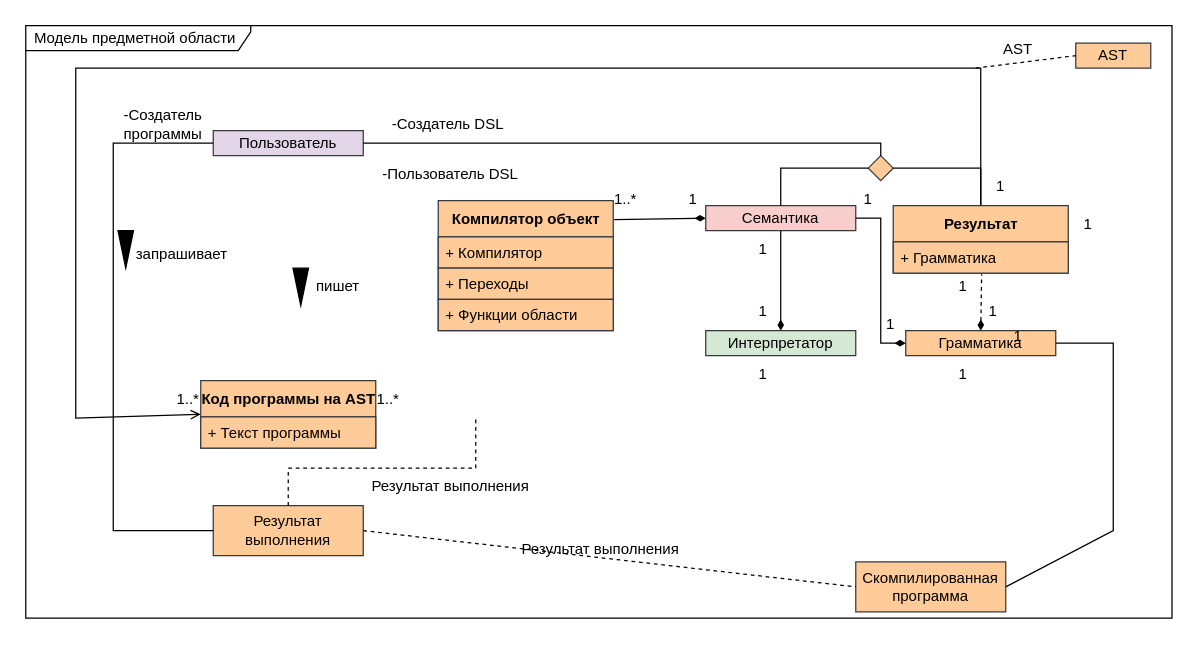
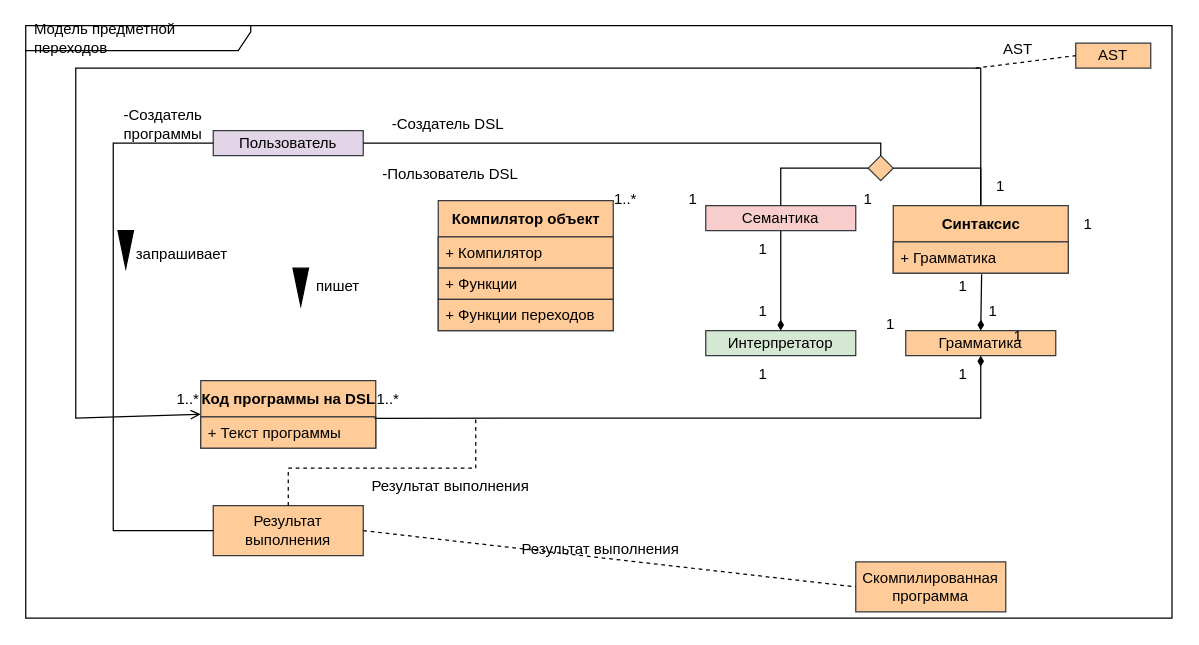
node "Модель предметной области": label "Модель предметной области" -> "Модель предметной переходов"
edge "Компилятор объект" -> "Семантика": removed
node "Результат": label "Результат" -> "Синтаксис"
edge "Семантика" -> "Грамматика": removed
node "+ Переходы": label "+ Переходы" -> "+ Функции"
edge "+ Грамматика" -> "Грамматика": style dashed -> solid
node "+ Функции области": label "+ Функции области" -> "+ Функции переходов"
node "Код программы на AST": label "Код программы на AST" -> "Код программы на DSL"
edge "+ Текст программы" -> "Грамматика": added
edge "Грамматика" -- "Скомпилированная программа": removed
